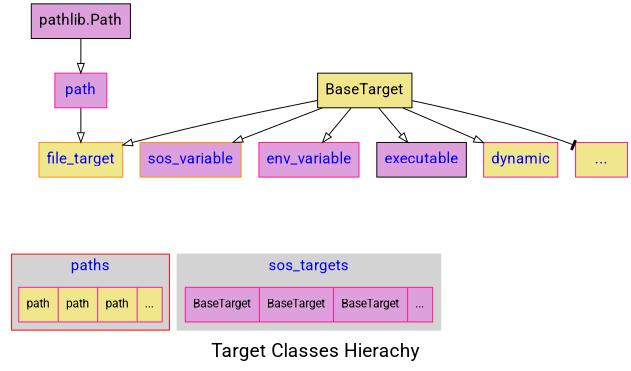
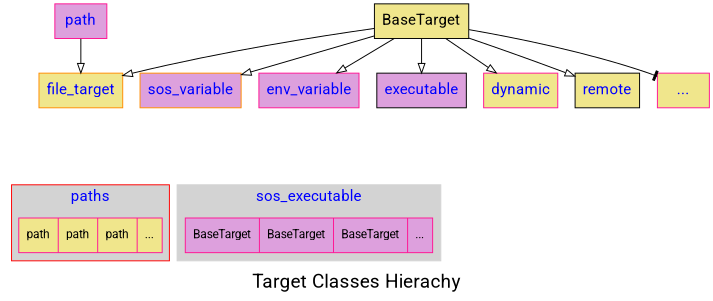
node "pathlib.Path": removed
node "remote": added
cluster "sos_targets": label "sos_targets" -> "sos_executable"
